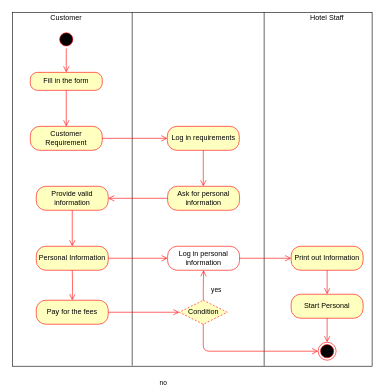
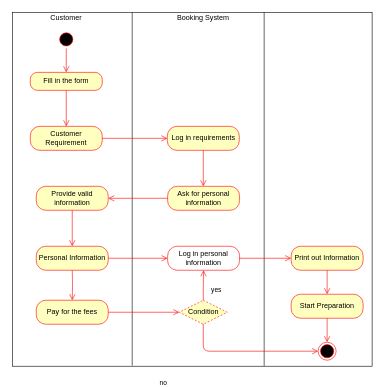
node "Booking System": added
node "Hotel Staff": removed
node "Start Personal": label "Start Personal" -> "Start Preparation"
